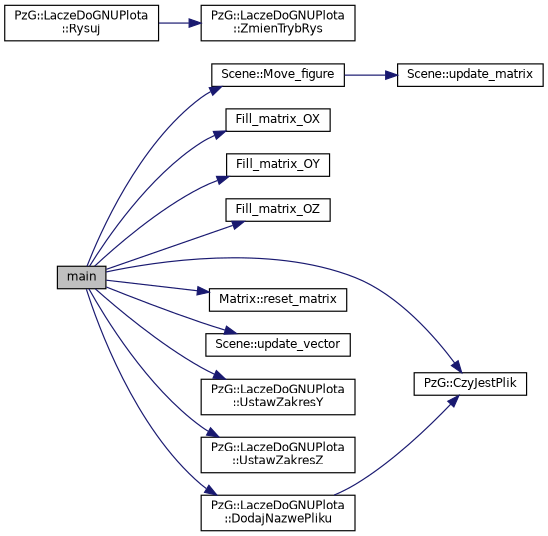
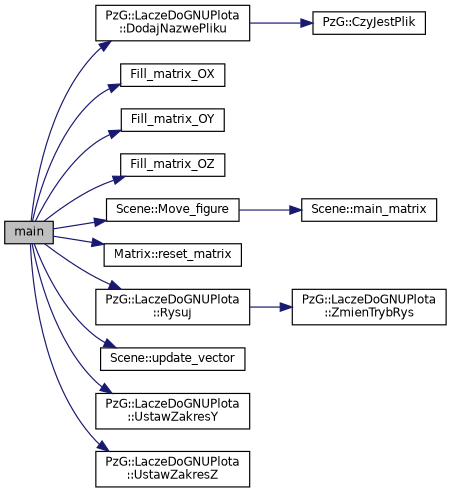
node "Scene::update_matrix": label "Scene::update_matrix" -> "Scene::main_matrix"
edge "main" -> "PzG::CzyJestPlik": now "main" -> "PzG::LaczeDoGNUPlota ::Rysuj"
